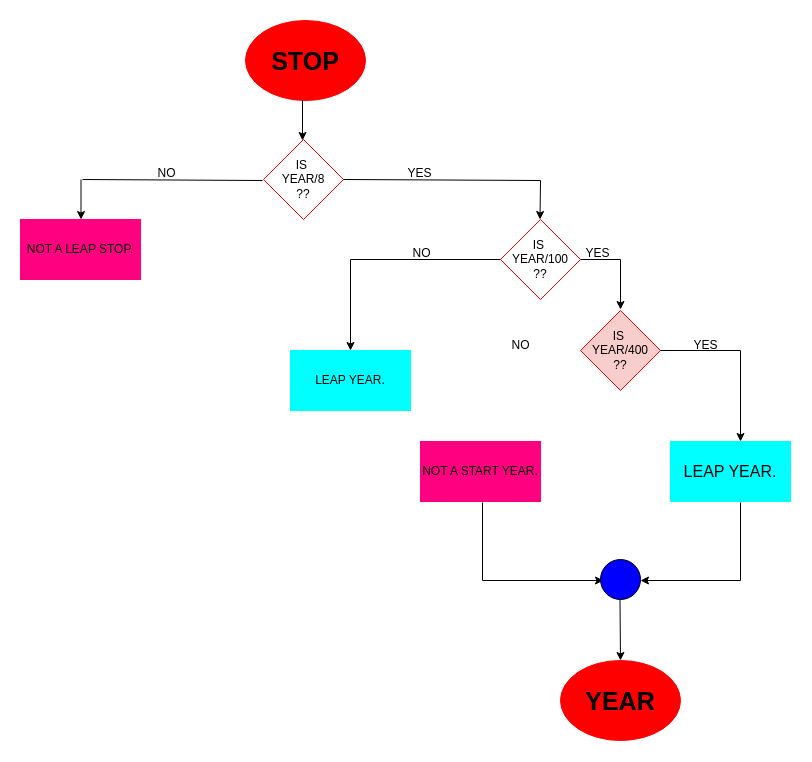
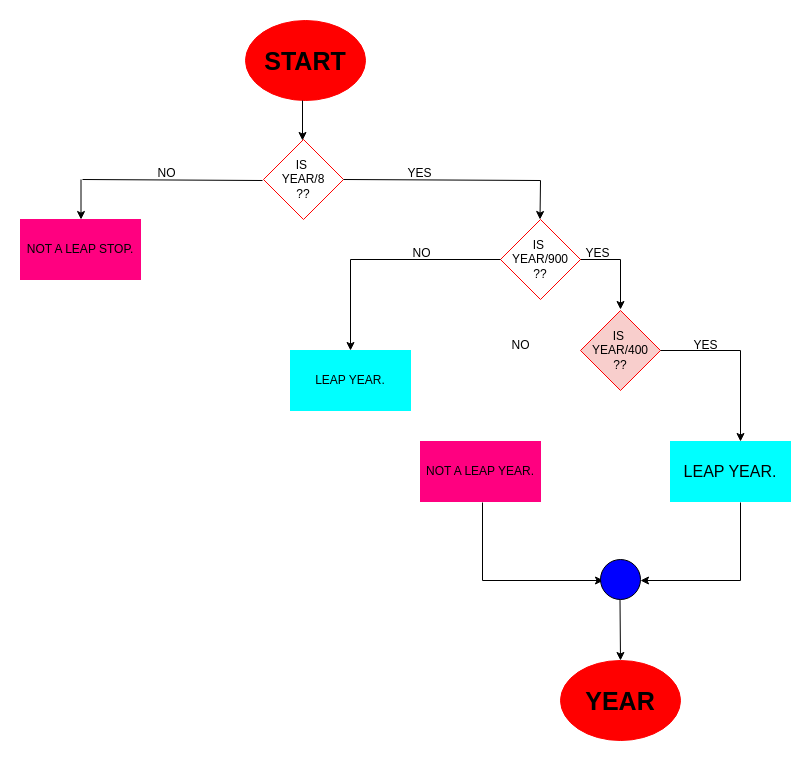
node "STOP": label "STOP" -> "START"
node "IS YEAR/100 ??": label "IS YEAR/100 ??" -> "IS YEAR/900 ??"
node "NOT A START YEAR.": label "NOT A START YEAR." -> "NOT A LEAP YEAR."
